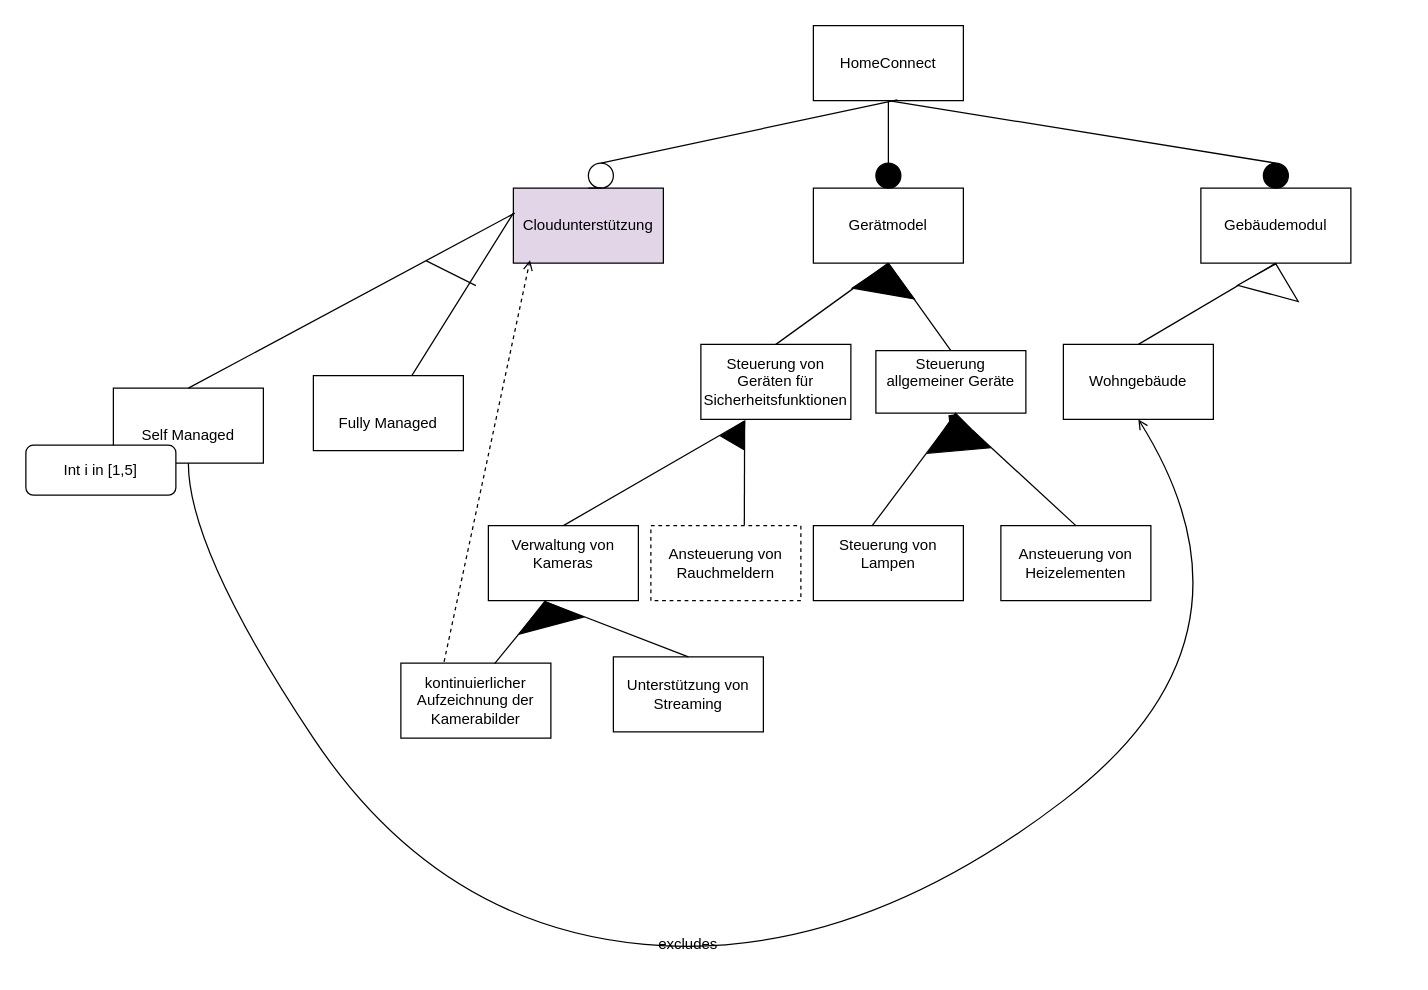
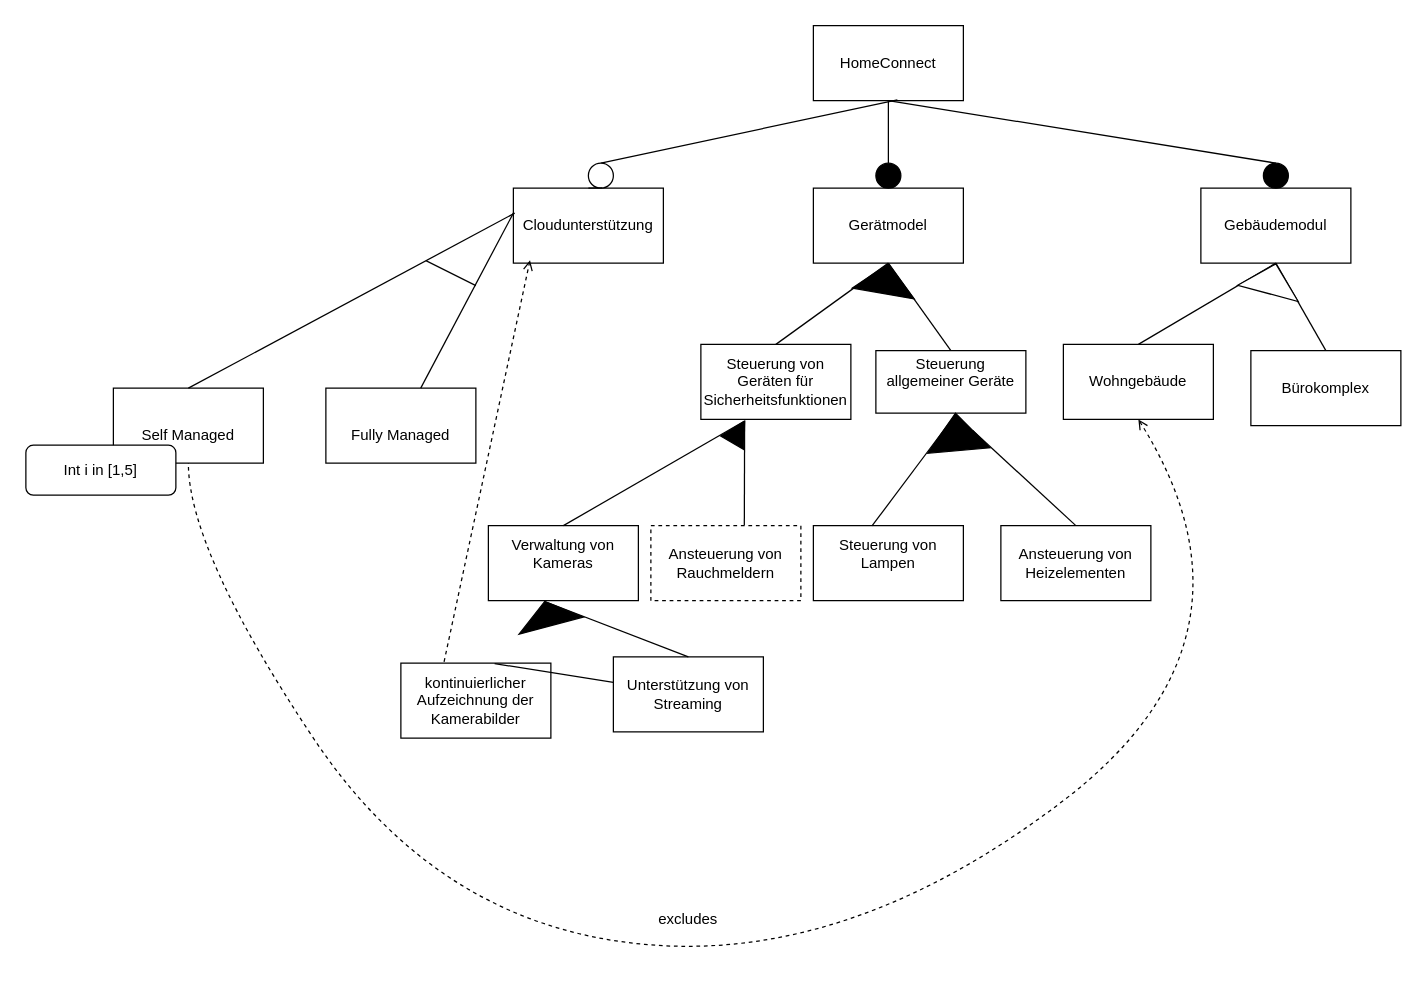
node "Cloudunterstützung": fillcolor #e1d5e7 -> #ffffff
edge "Gebäudemodul" -- "Bürokomplex": added
node "Bürokomplex": added
node "Fully Managed": moved (388, 413) -> (401, 426)
edge "Steuerung von Lampen" -> "Steuerung allgemeiner Geräte": arrowhead diamond -> none
edge "Verwaltung von Kameras" -- "kontinuierlicher Aufzeichnung der Kamerabilder": now "Unterstützung von Streaming" -- "kontinuierlicher Aufzeichnung der Kamerabilder"
node "excludes": moved (688, 944) -> (688, 919)
edge "Self Managed" -> "Wohngebäude": style solid -> dashed
